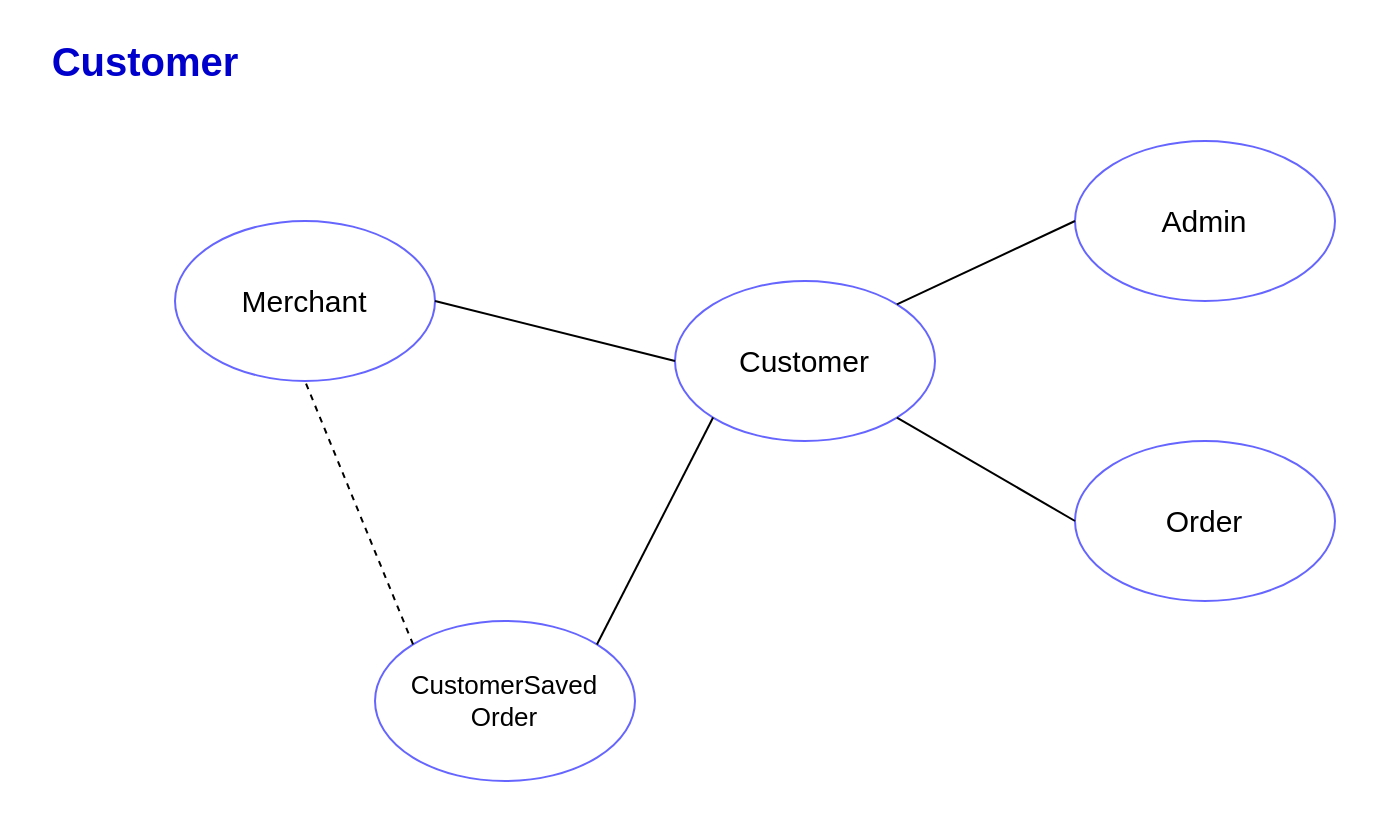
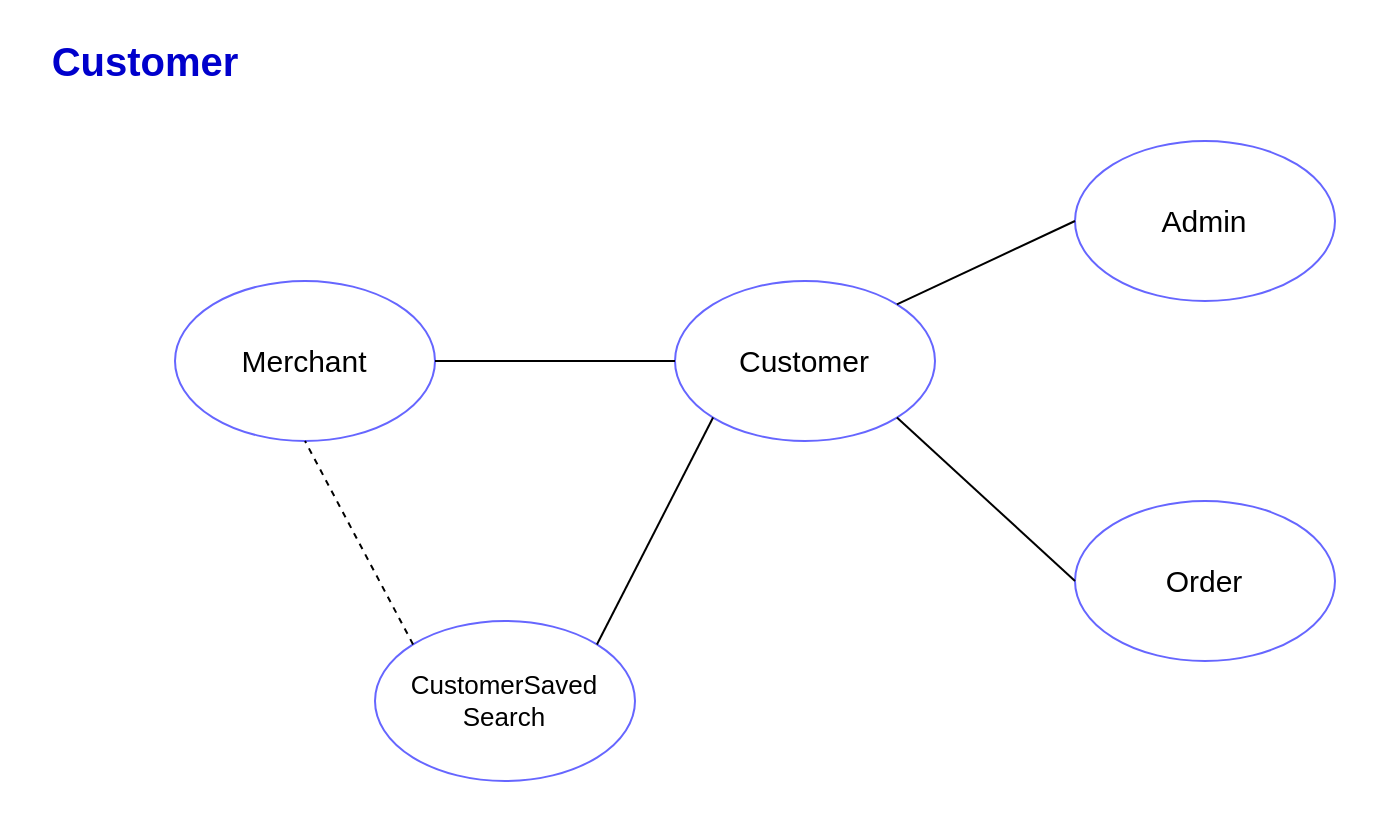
node "Merchant": moved (305, 301) -> (305, 361)
node "Order": moved (1205, 521) -> (1205, 581)
node "CustomerSaved Order": label "CustomerSaved Order" -> "CustomerSaved Search"
